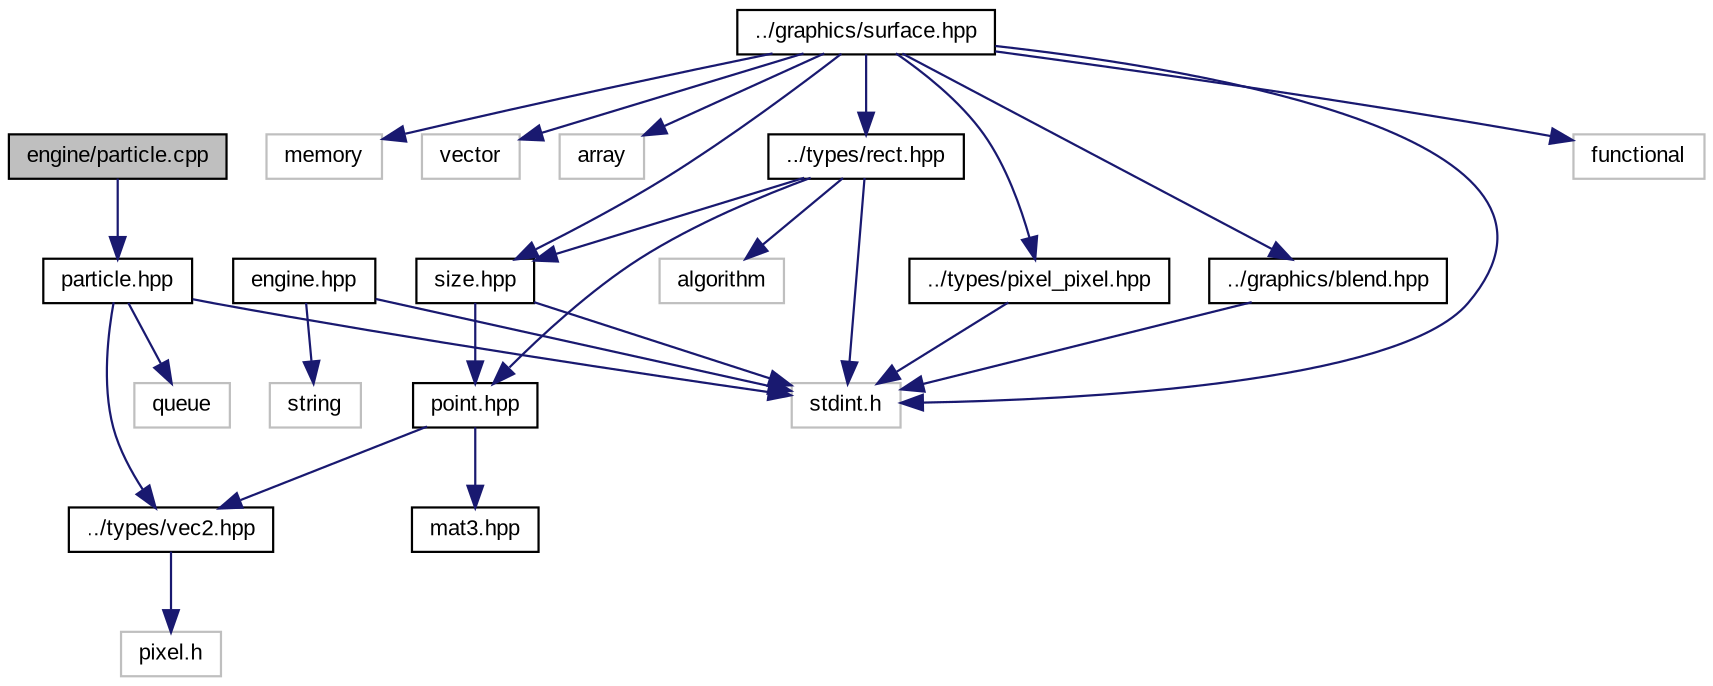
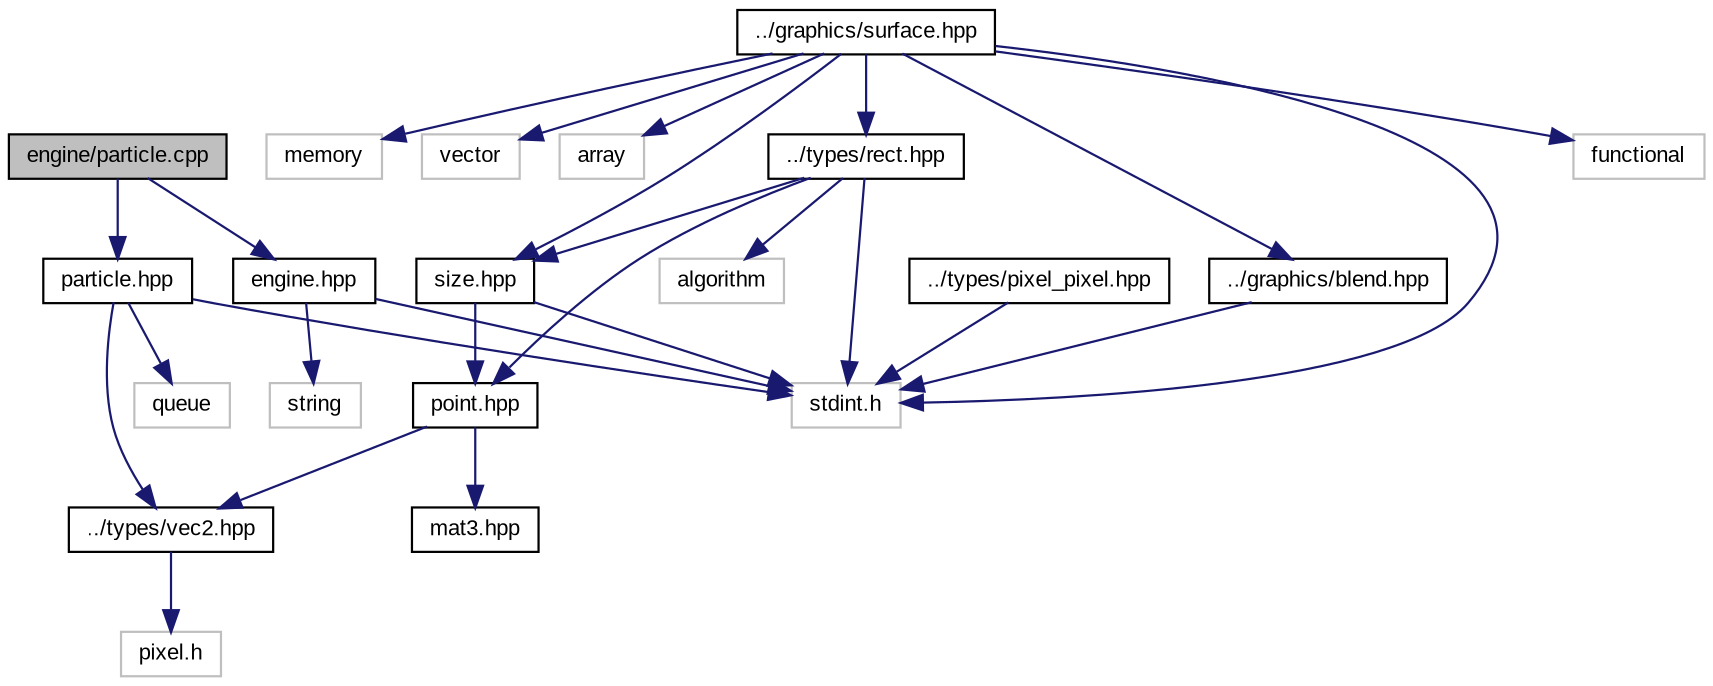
edge "../graphics/surface.hpp" -> "../types/pixel_pixel.hpp": removed
edge "engine/particle.cpp" -> "engine.hpp": added
